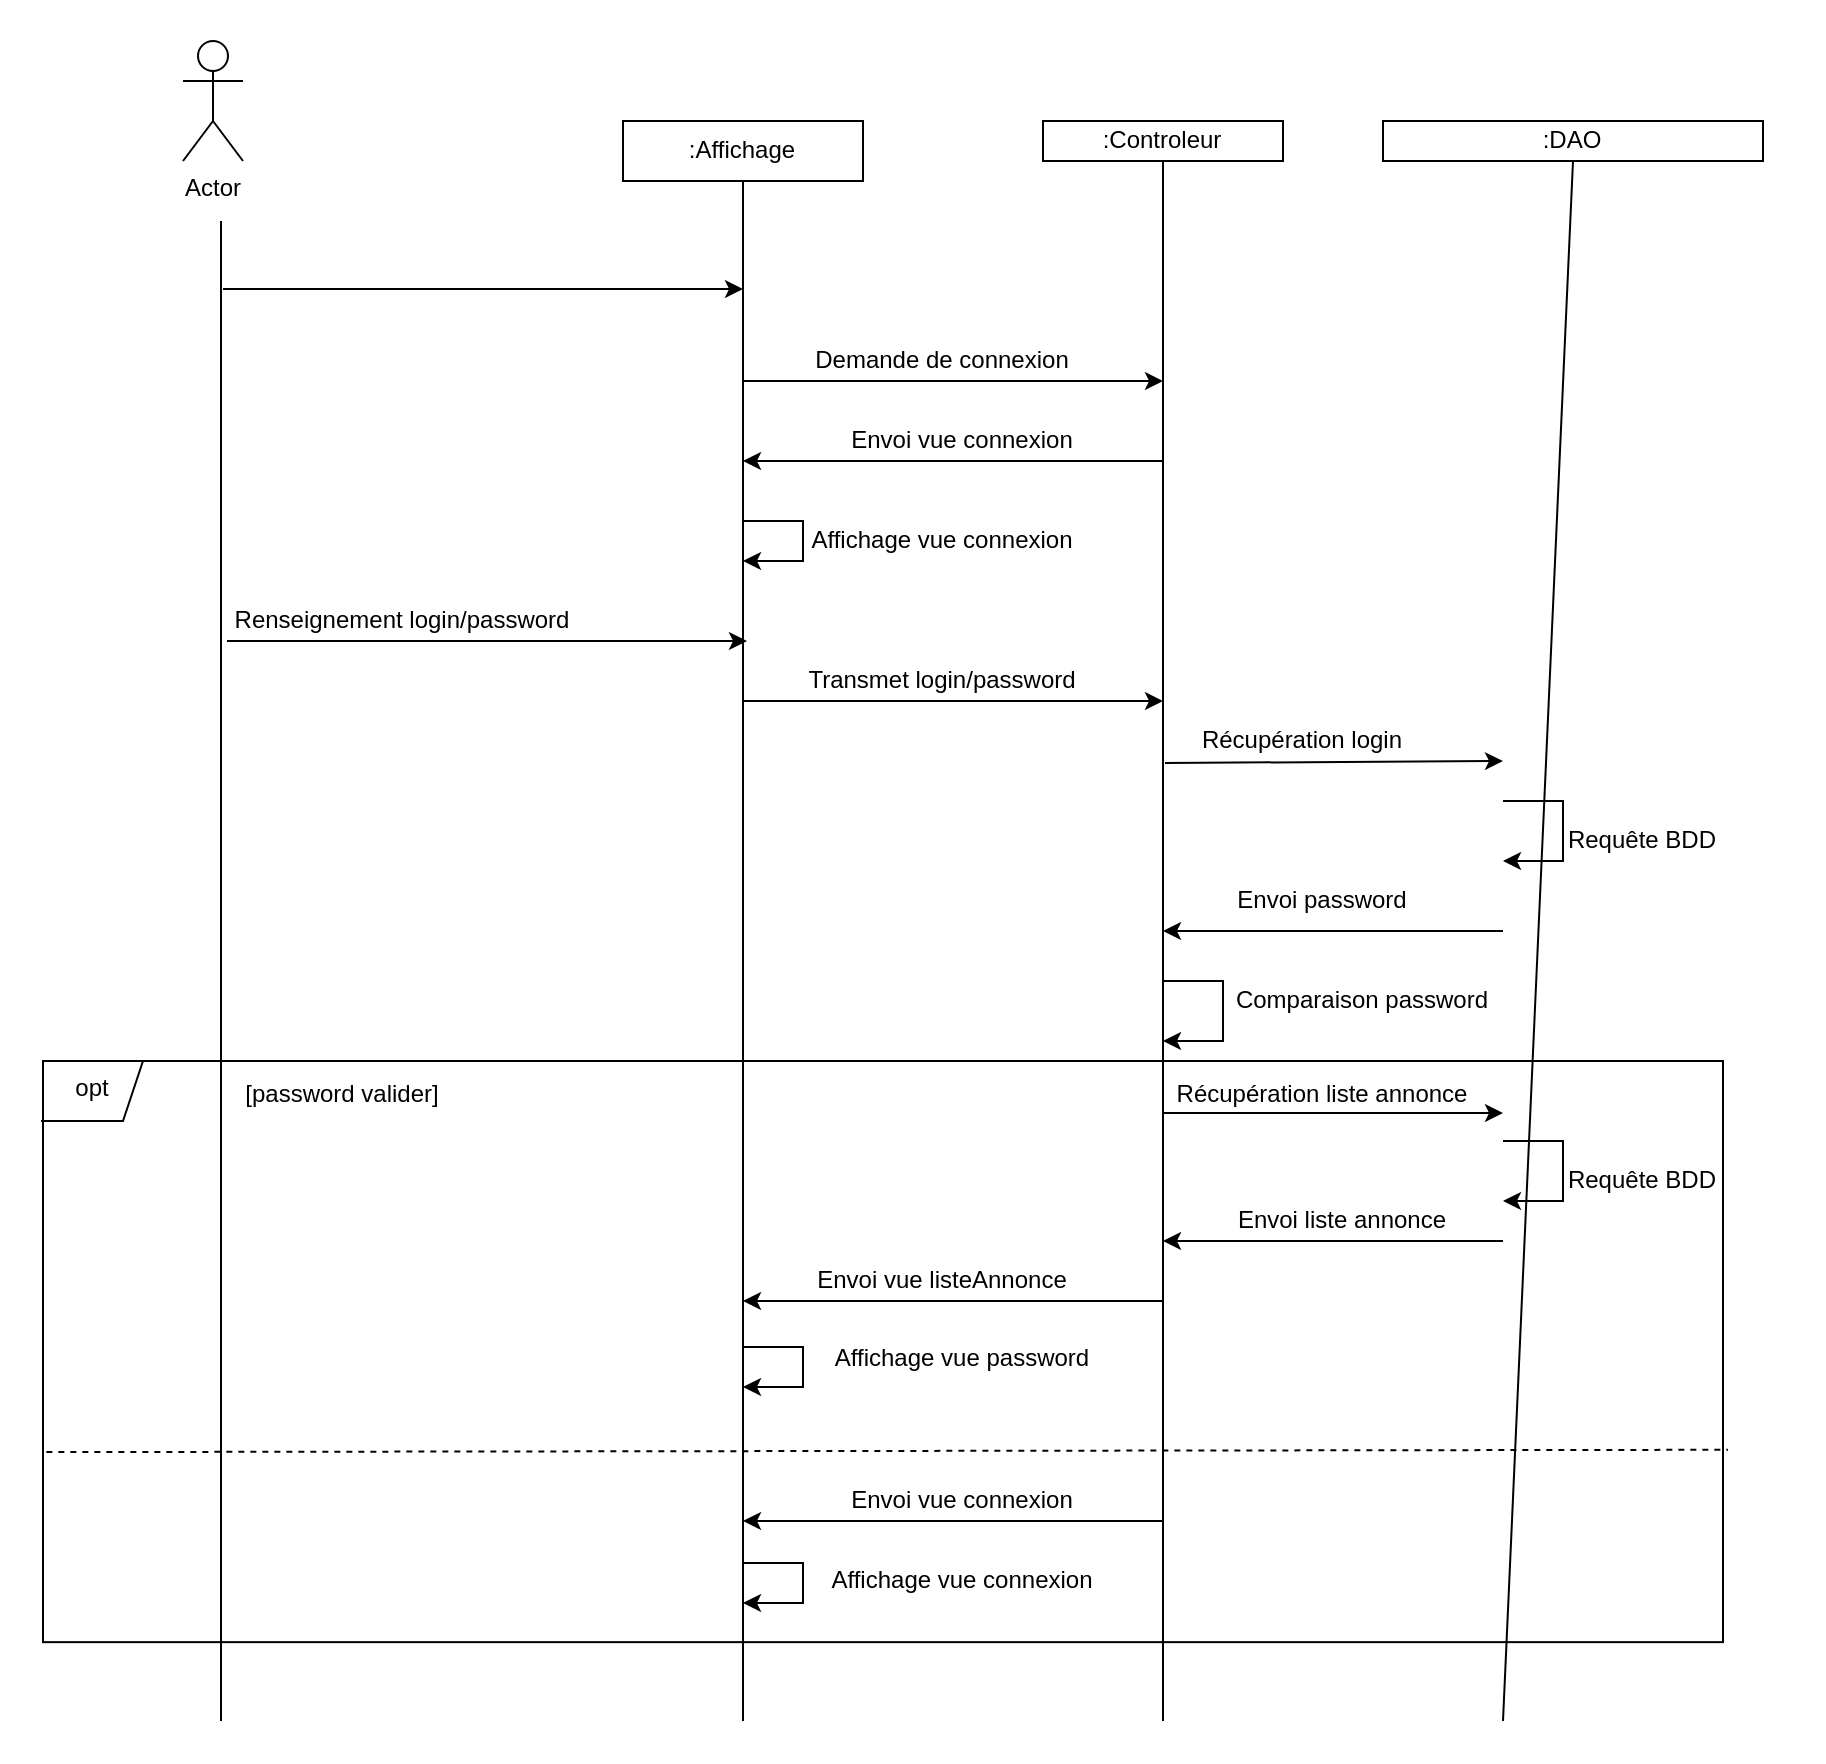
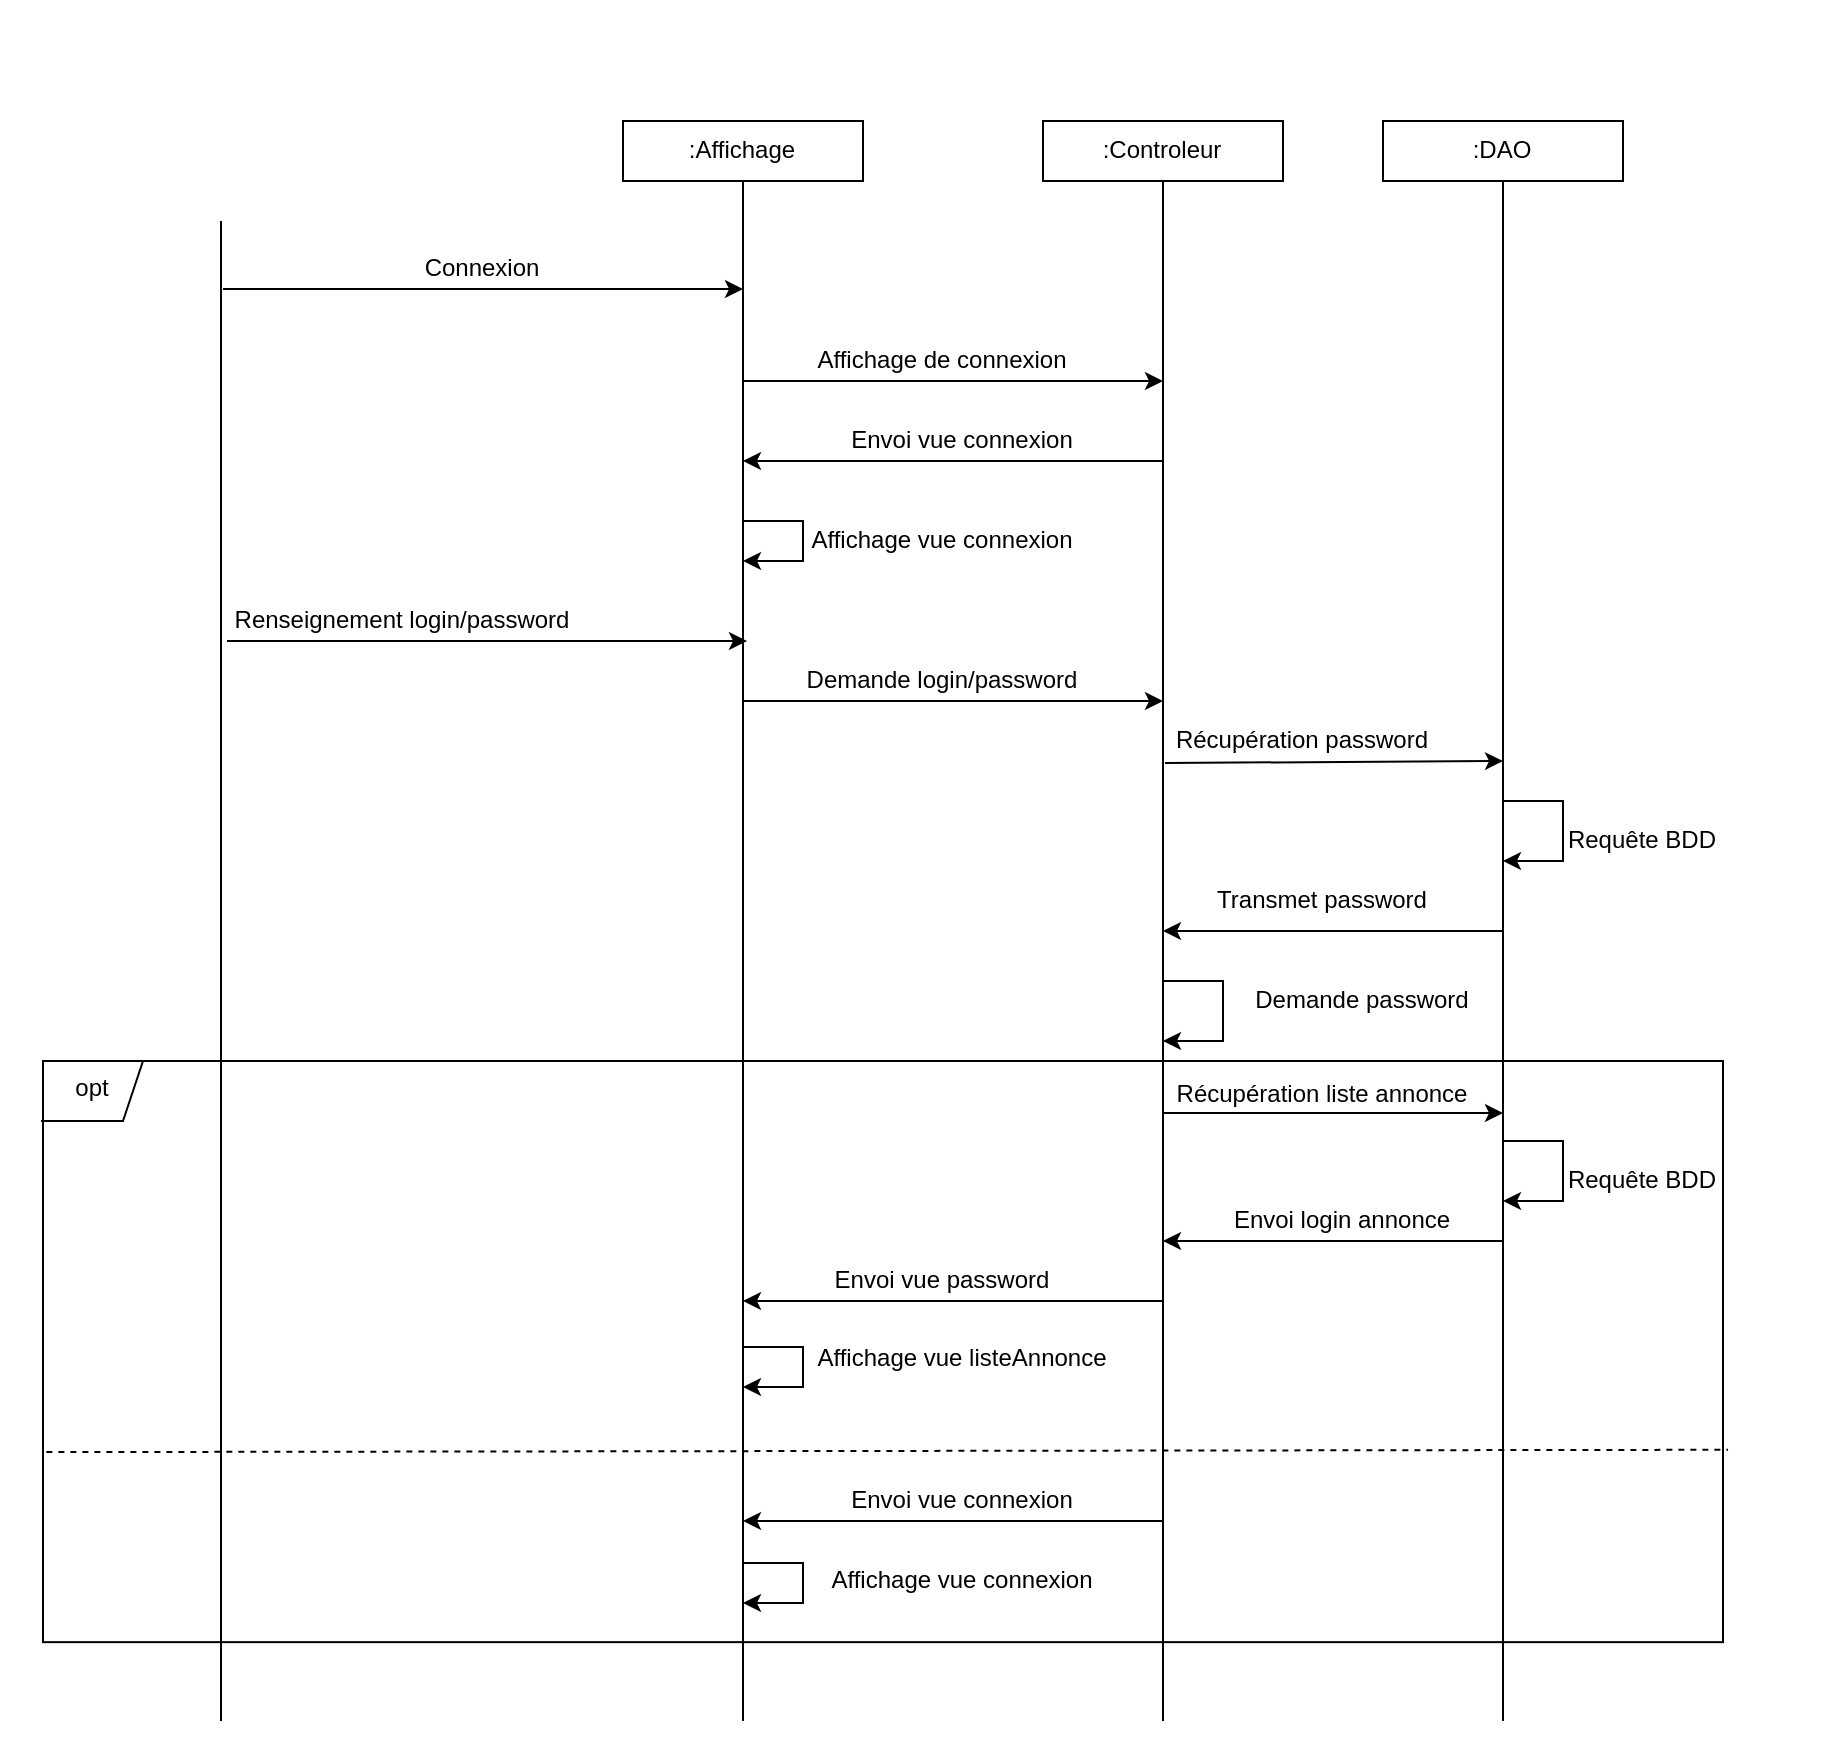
node "Actor": removed
node ":Controleur": size 240x40 -> 240x60
node ":DAO": size 380x40 -> 240x60
node "Connexion": added
node "Demande de connexion": label "Demande de connexion" -> "Affichage de connexion"
node "Transmet login/password": label "Transmet login/password" -> "Demande login/password"
node "Récupération login": label "Récupération login" -> "Récupération password"
node "Envoi password": label "Envoi password" -> "Transmet password"
node "Comparaison password": label "Comparaison password" -> "Demande password"
node "[password valider]": removed
node "Envoi liste annonce": label "Envoi liste annonce" -> "Envoi login annonce"
node "Envoi vue listeAnnonce": label "Envoi vue listeAnnonce" -> "Envoi vue password"
node "Affichage vue password": label "Affichage vue password" -> "Affichage vue listeAnnonce"
